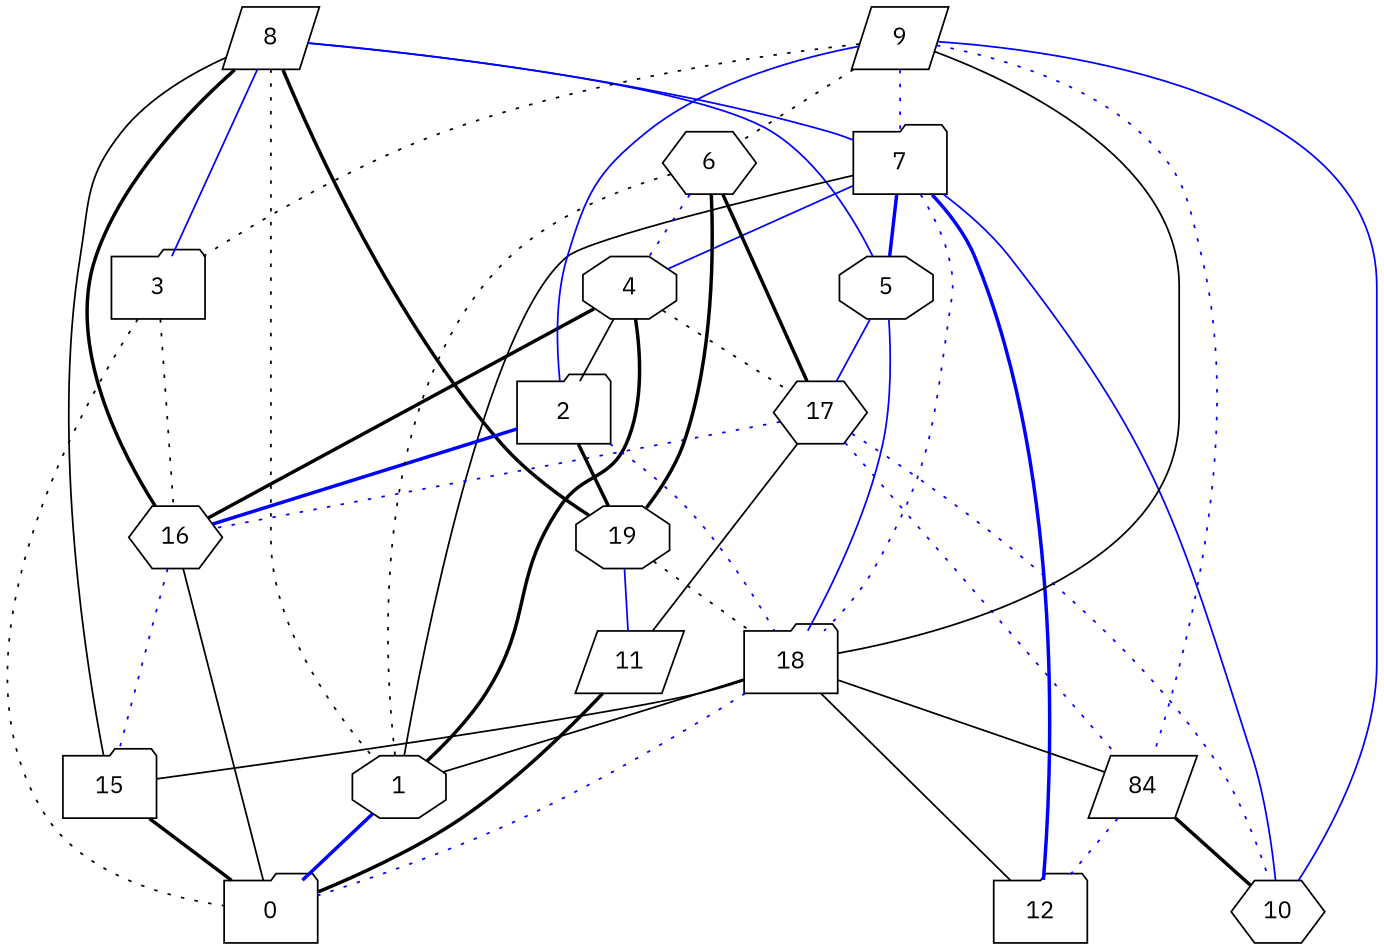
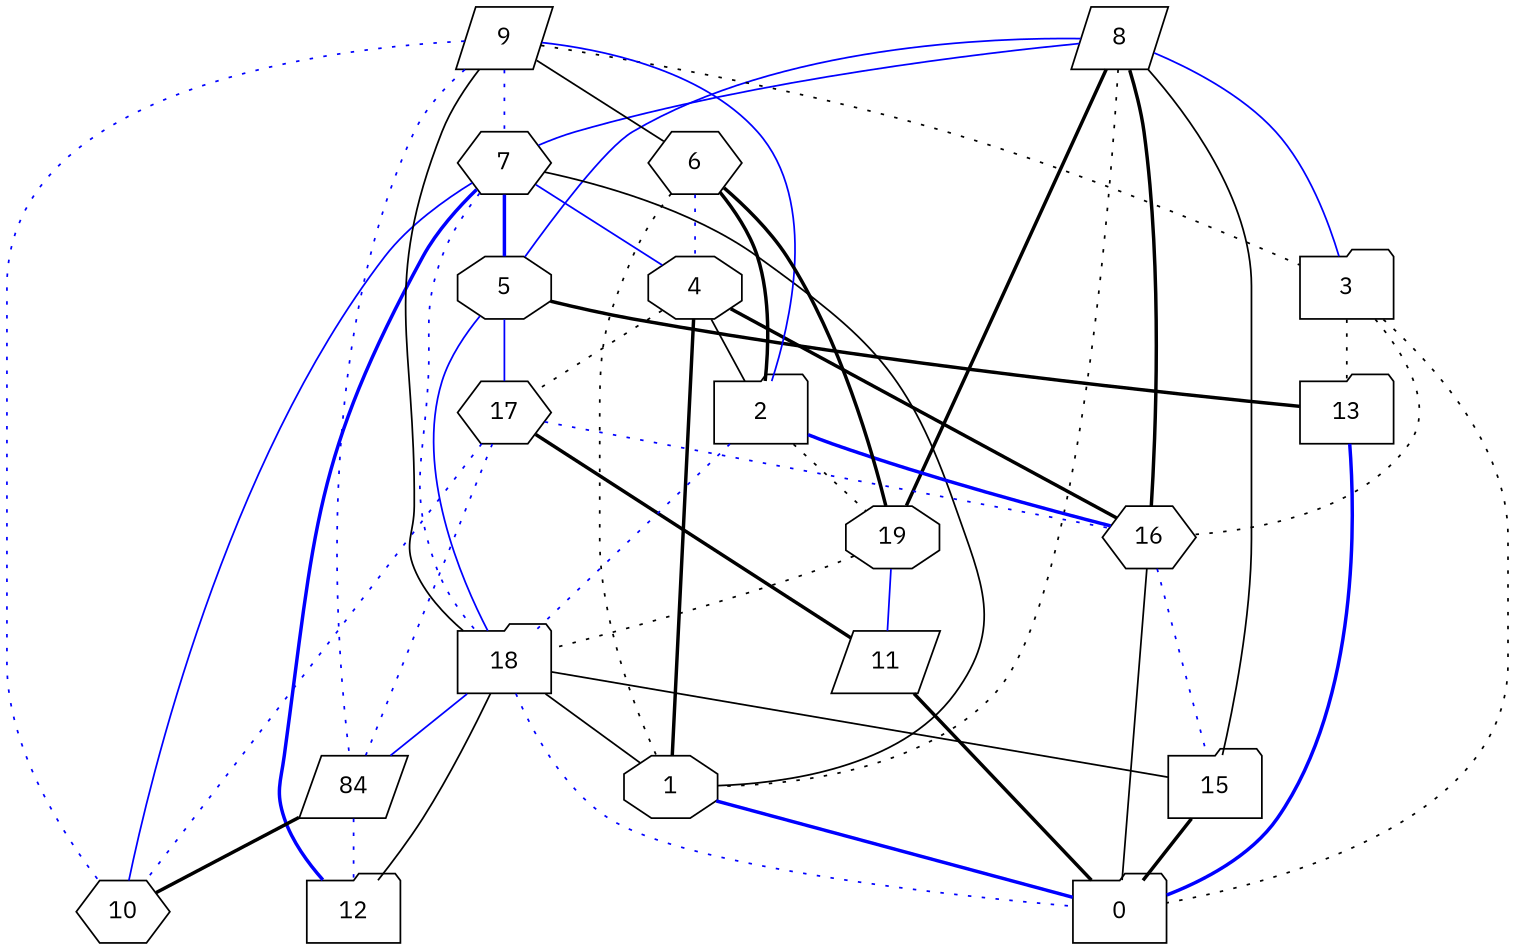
edge "9" -- "6": style dotted -> solid
node "7": shape folder -> hexagon
edge "6" -- "17": now "6" -- "2"
edge "9" -- "10": style solid -> dotted
node "13": added
edge "2" -- "19": style bold -> dotted
edge "17" -- "11": style solid -> bold
edge "18" -- "84": color black -> blue
